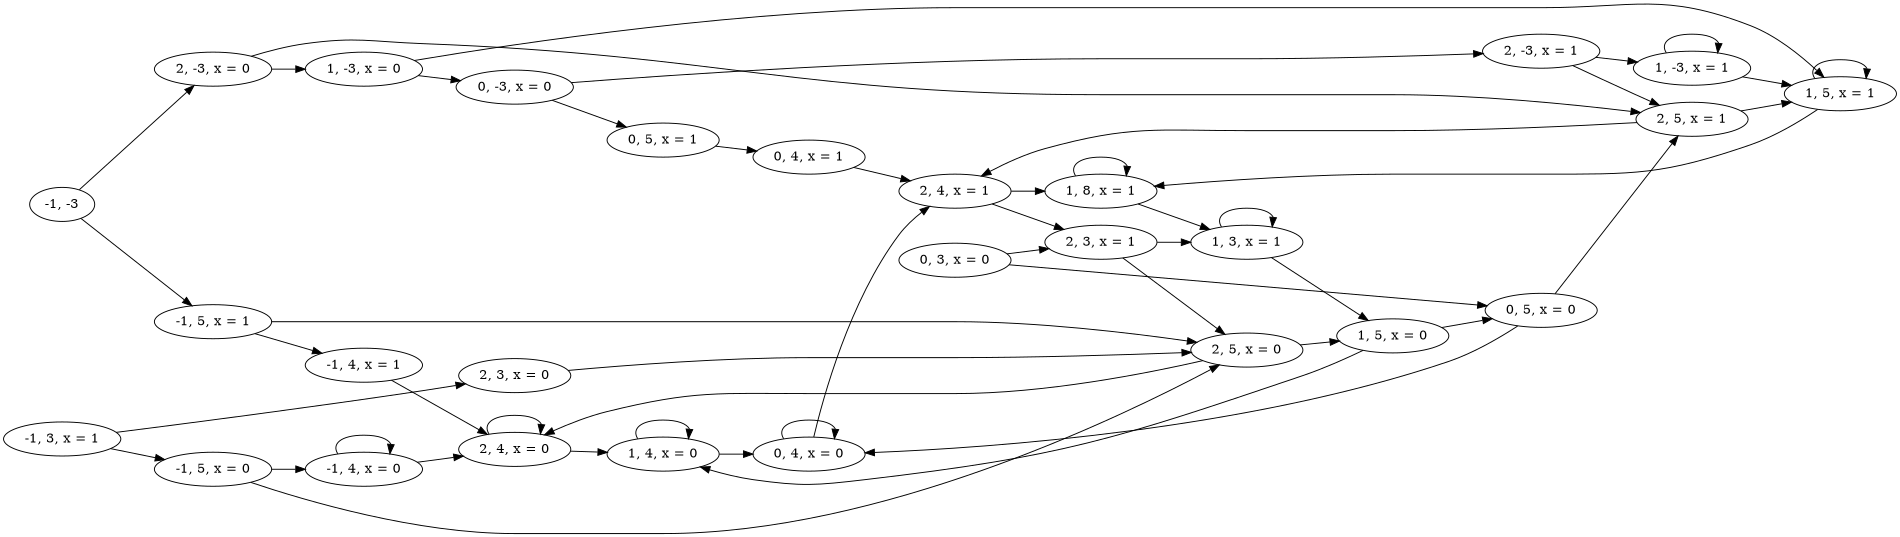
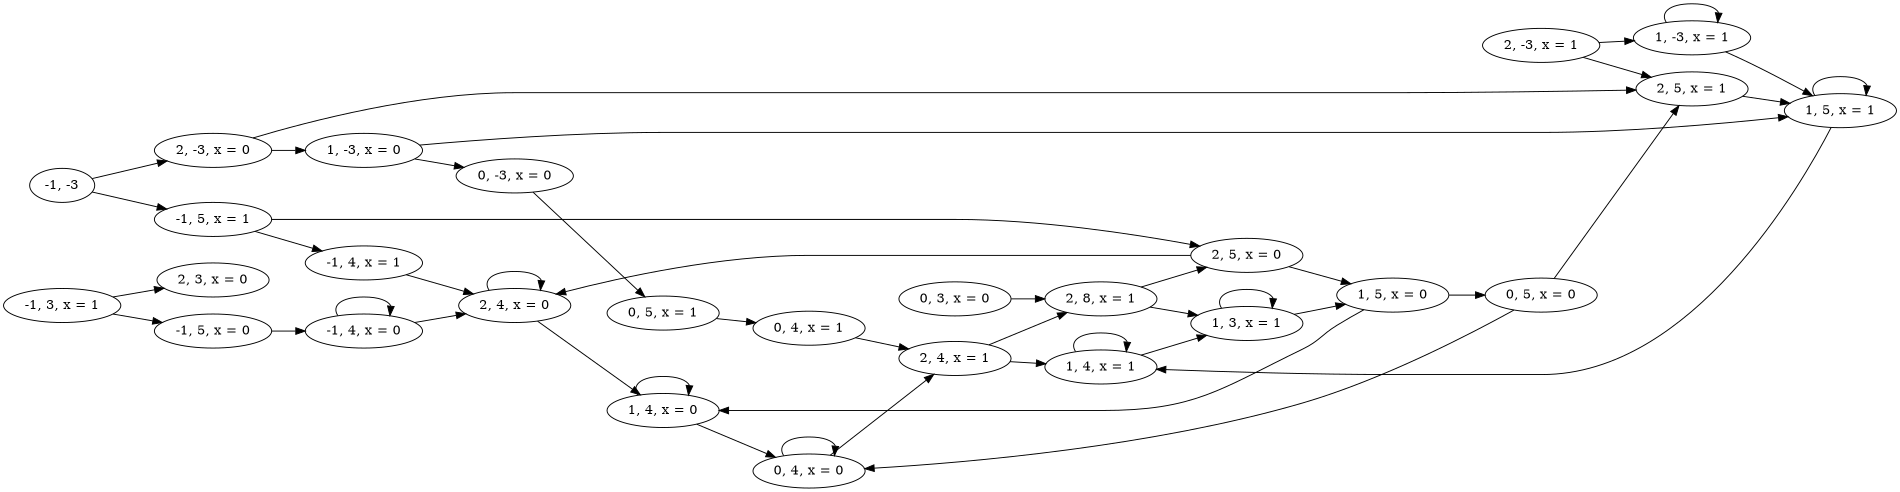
edge "0, -3, x = 0" -> "2, -3, x = 1": removed
edge "2, 5, x = 1" -> "2, 4, x = 1": removed
node "1, 8, x = 1": label "1, 8, x = 1" -> "1, 4, x = 1"
node "2, 3, x = 1": label "2, 3, x = 1" -> "2, 8, x = 1"
edge "0, 3, x = 0" -> "0, 5, x = 0": removed
edge "2, 3, x = 0" -> "2, 5, x = 0": removed
edge "-1, 5, x = 0" -> "2, 5, x = 0": removed
